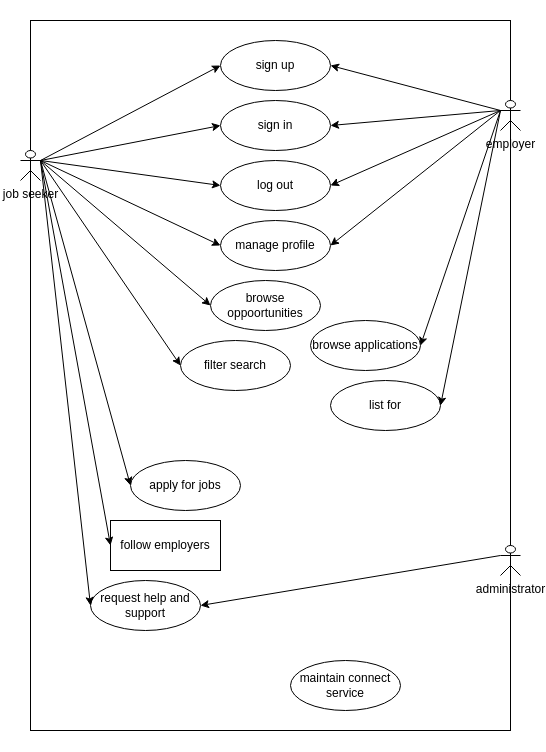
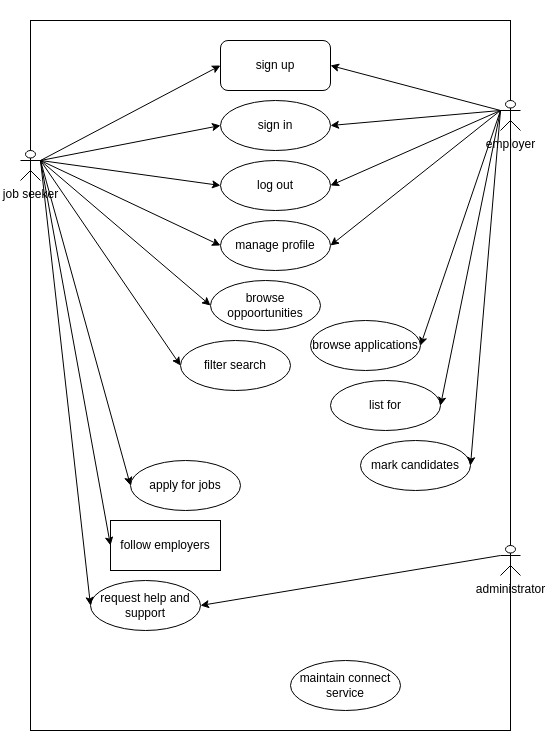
node "sign up": shape ellipse -> rounded rectangle
edge "employer" -> "mark candidates": added
node "mark candidates": added
